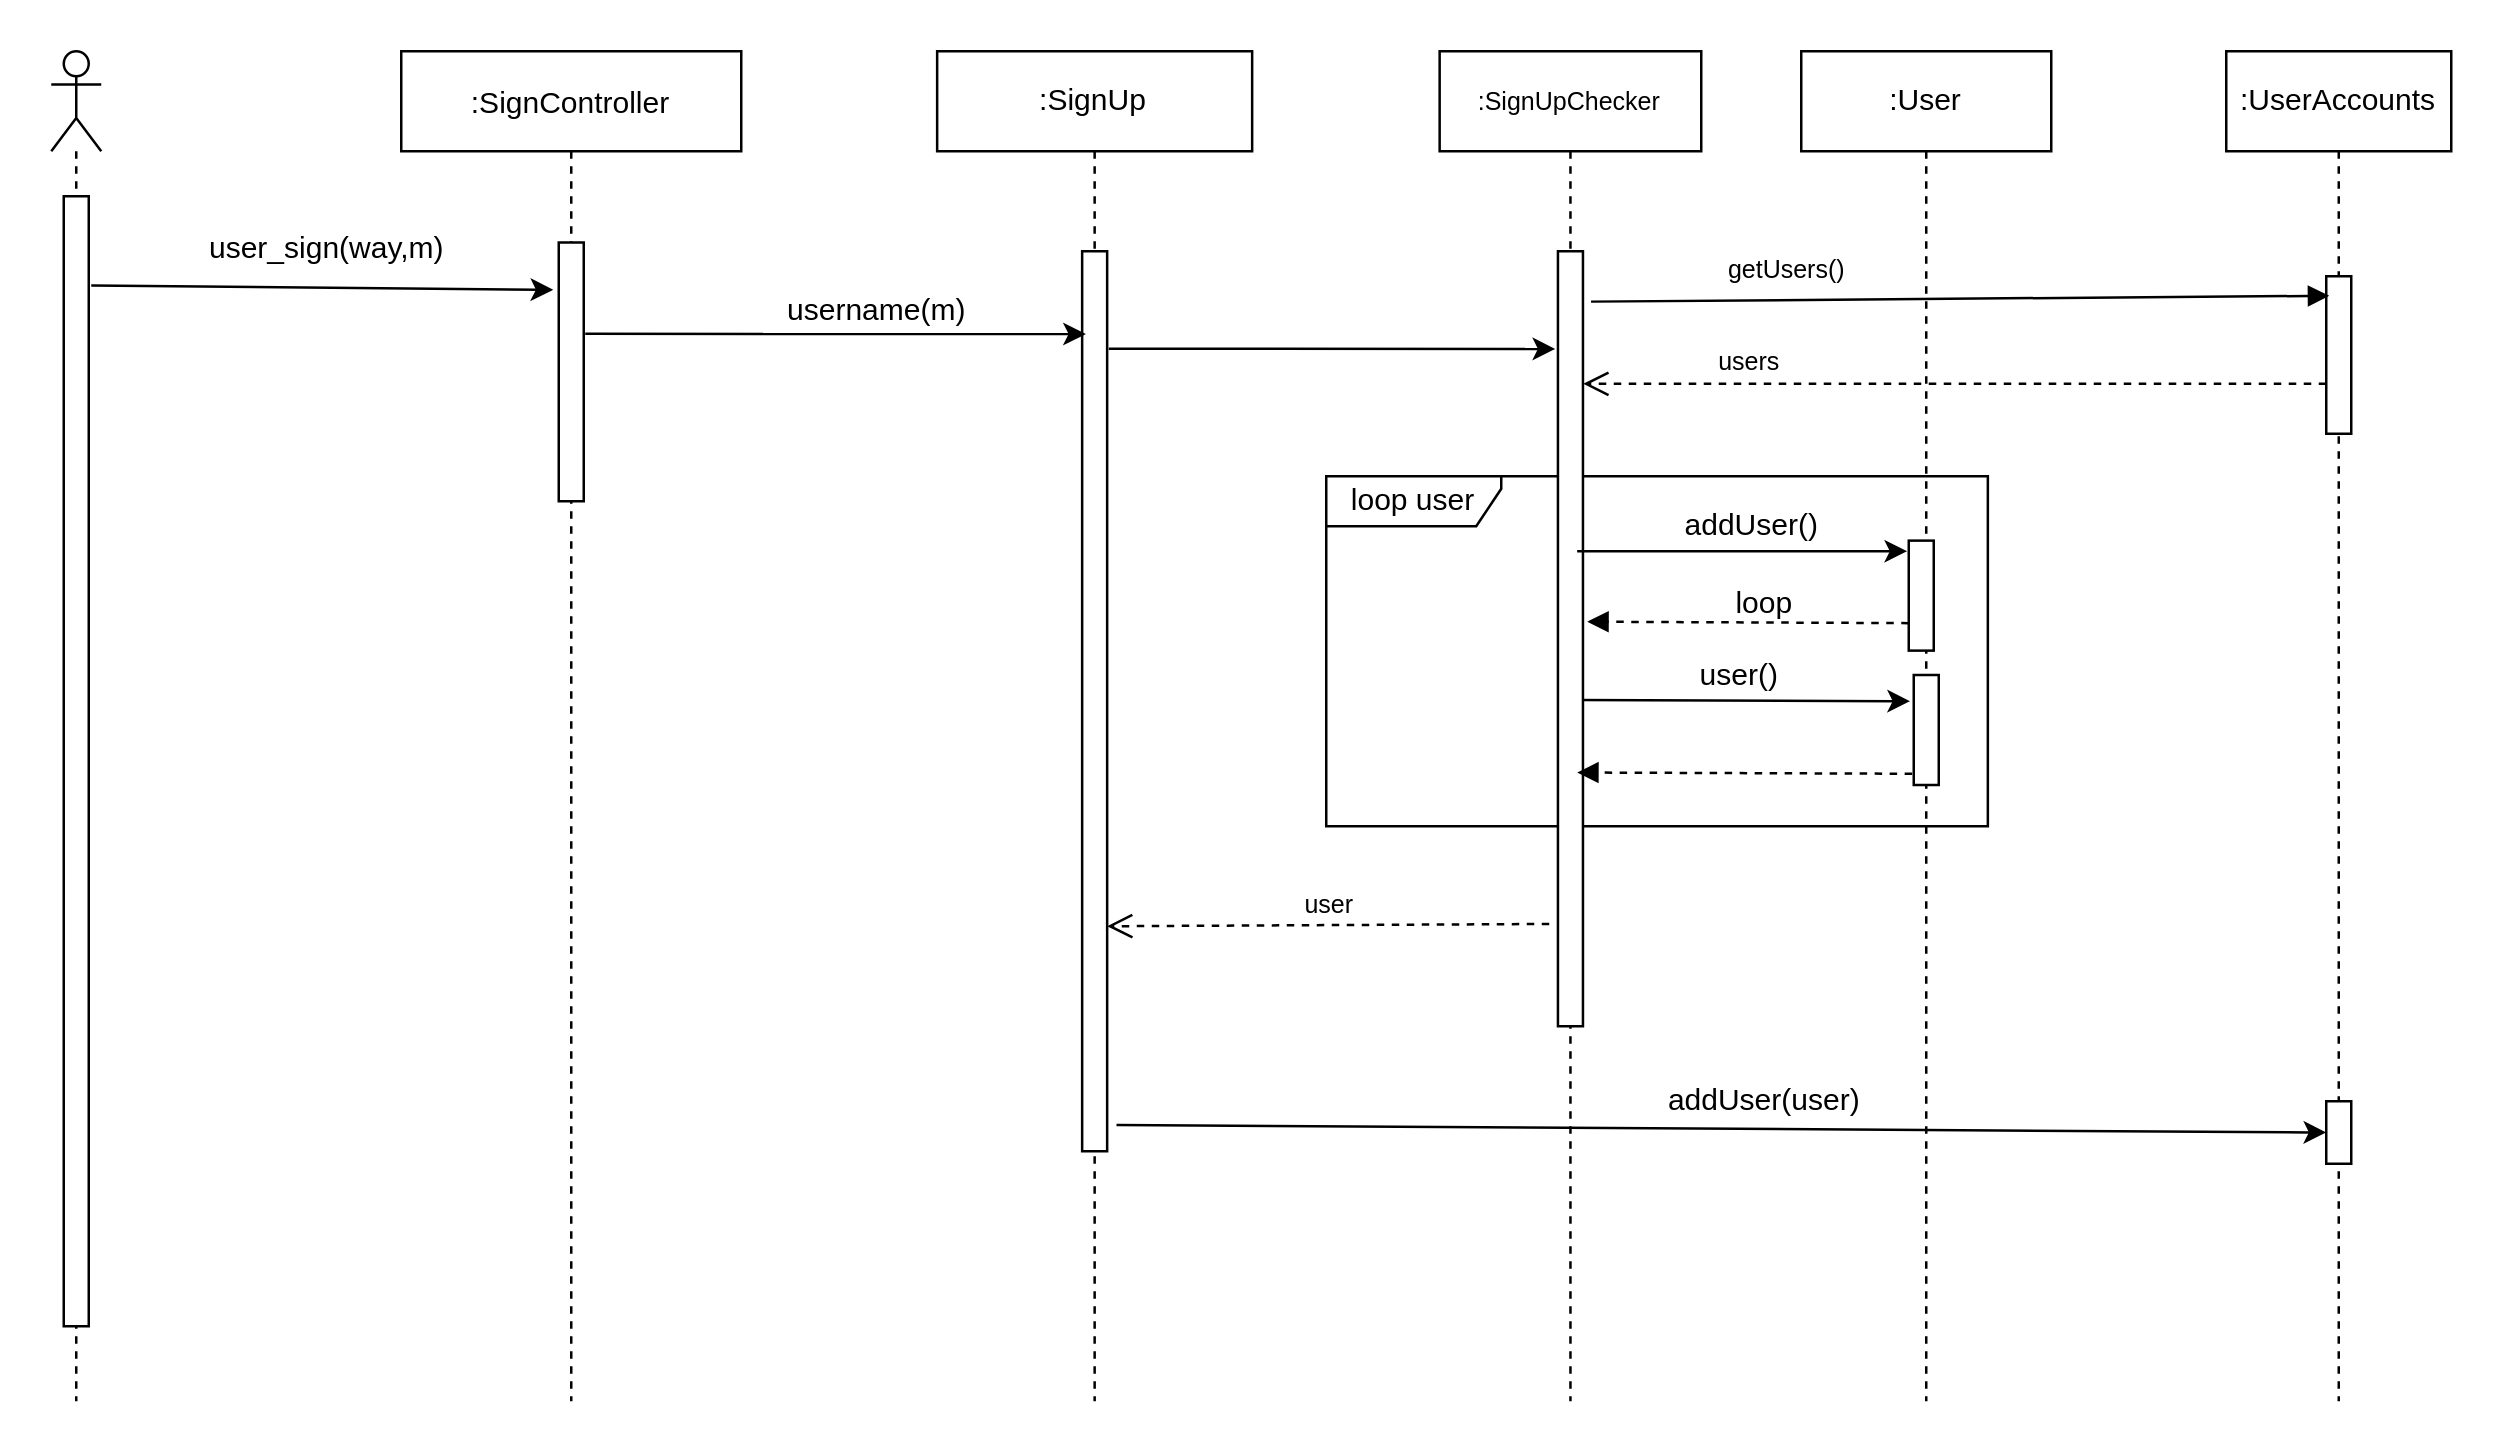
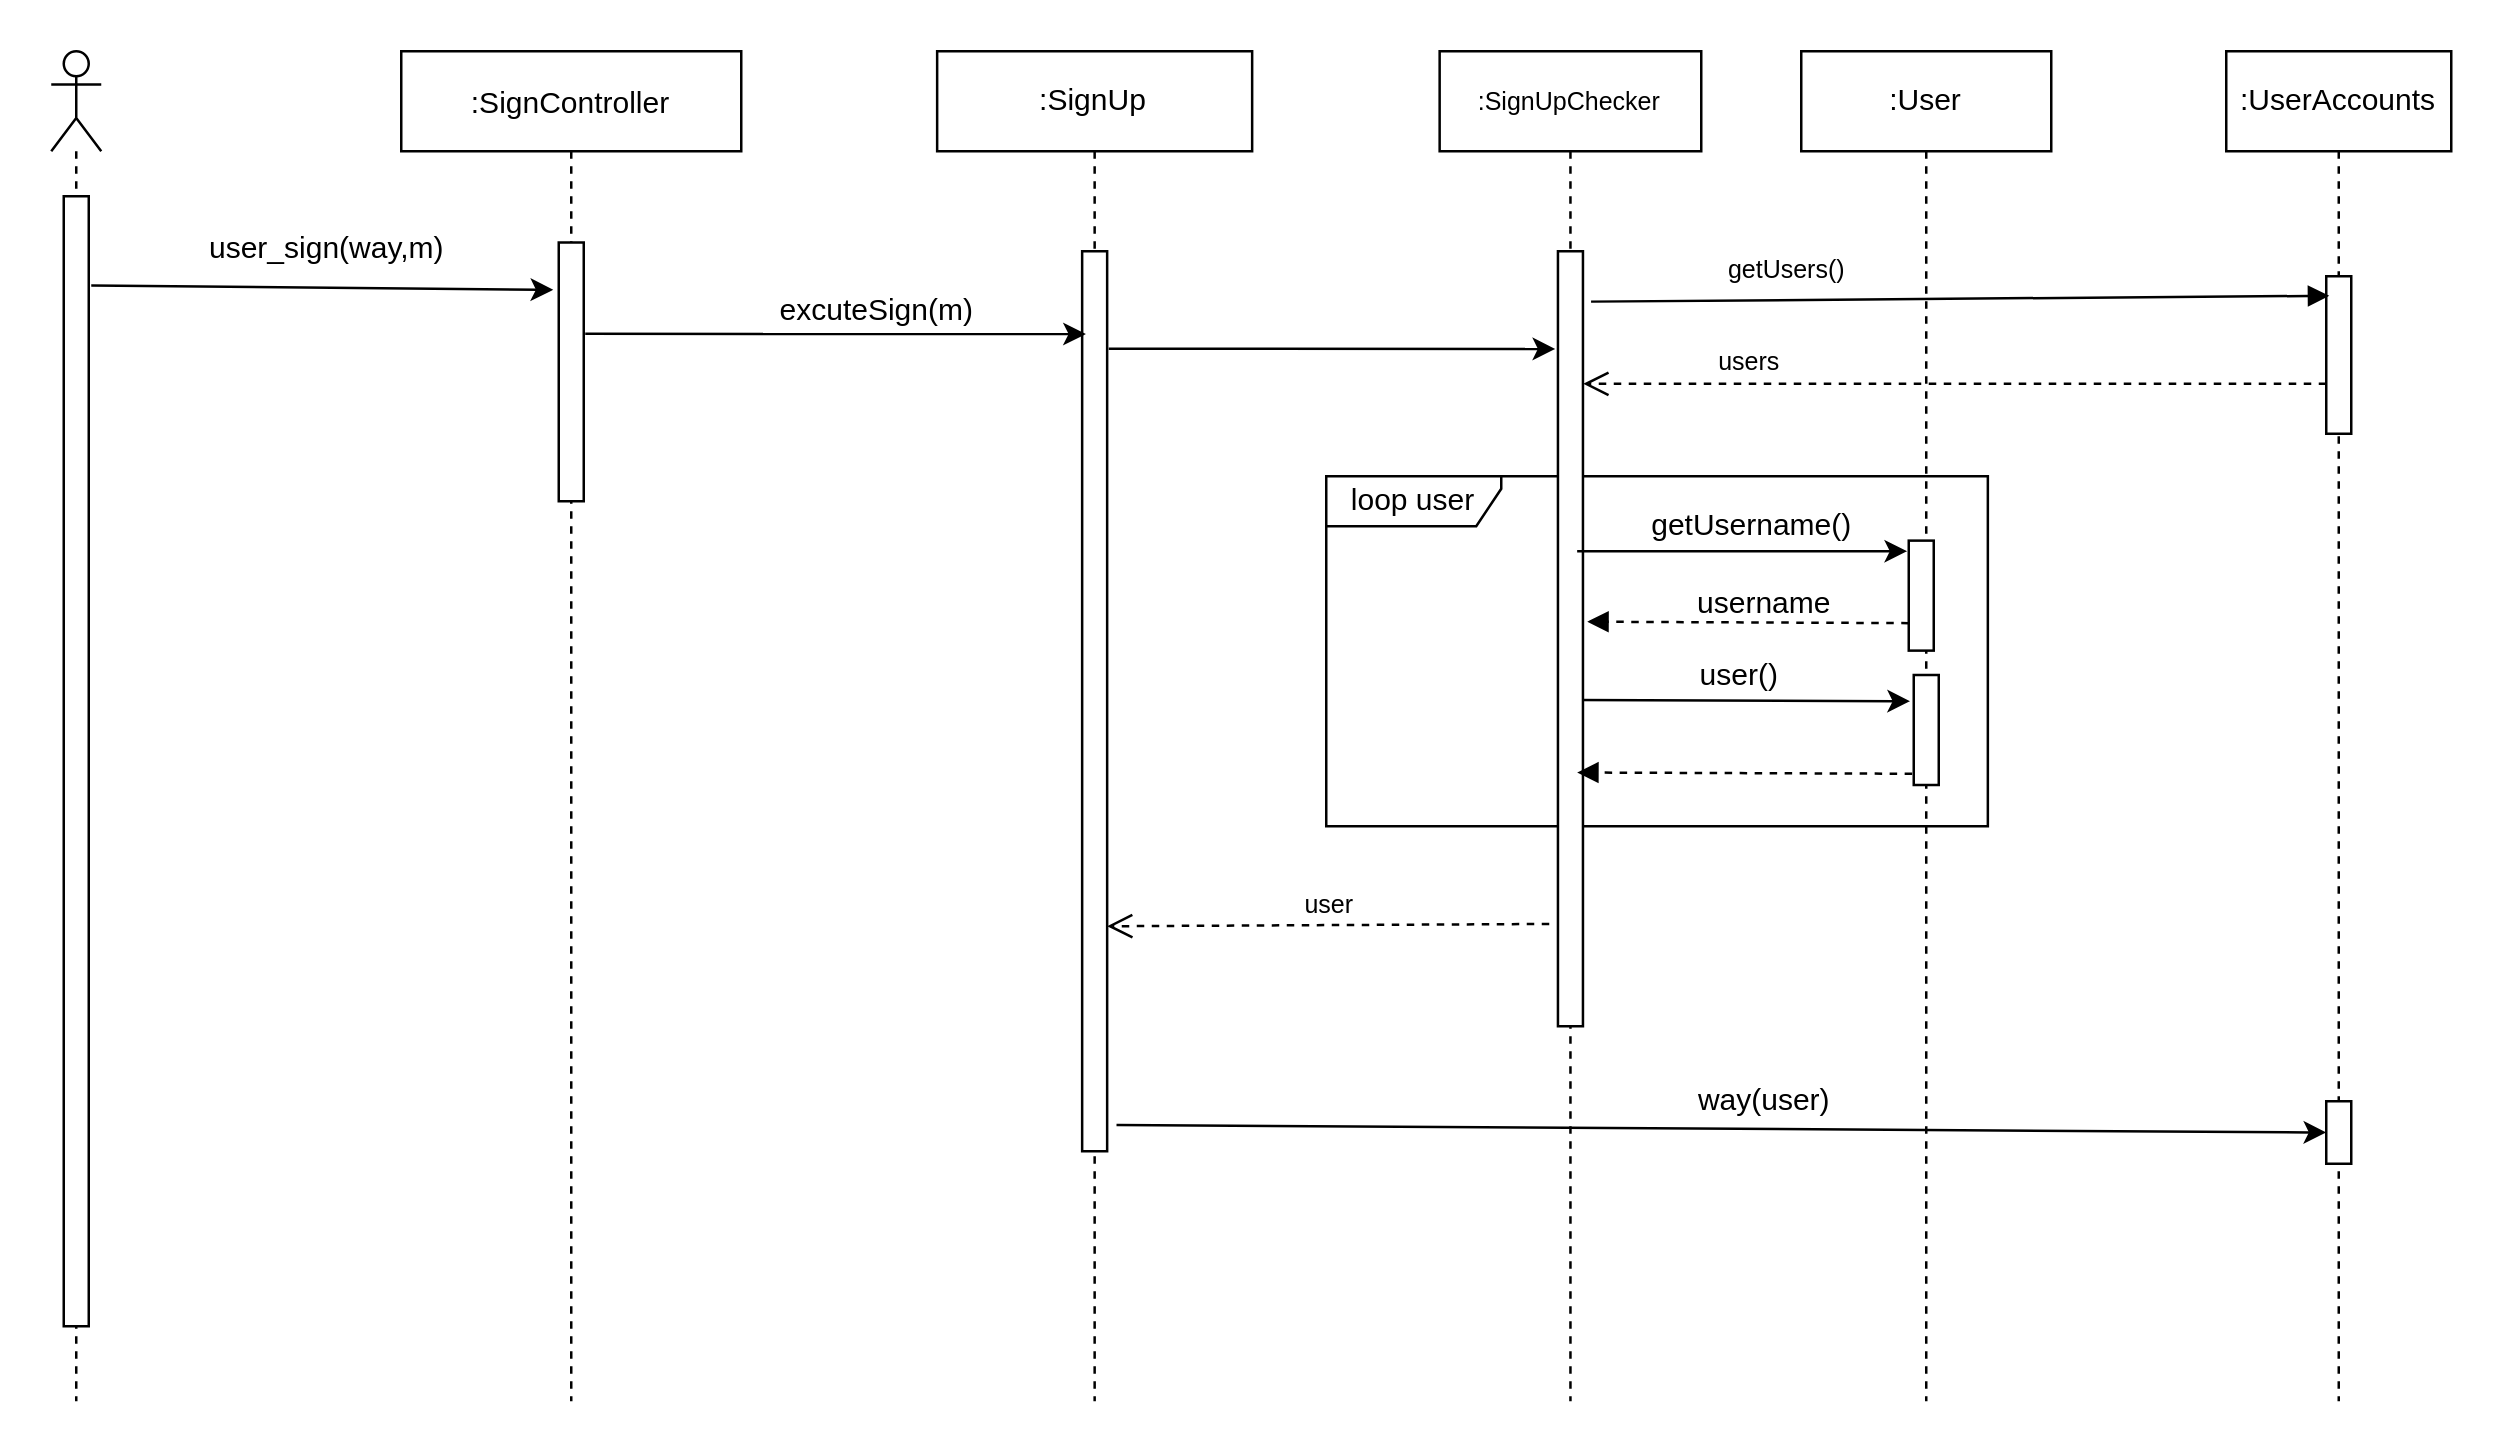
node "username(m)": label "username(m)" -> "excuteSign(m)"
node "addUser()": label "addUser()" -> "getUsername()"
node "loop": label "loop" -> "username"
node "addUser(user)": label "addUser(user)" -> "way(user)"
